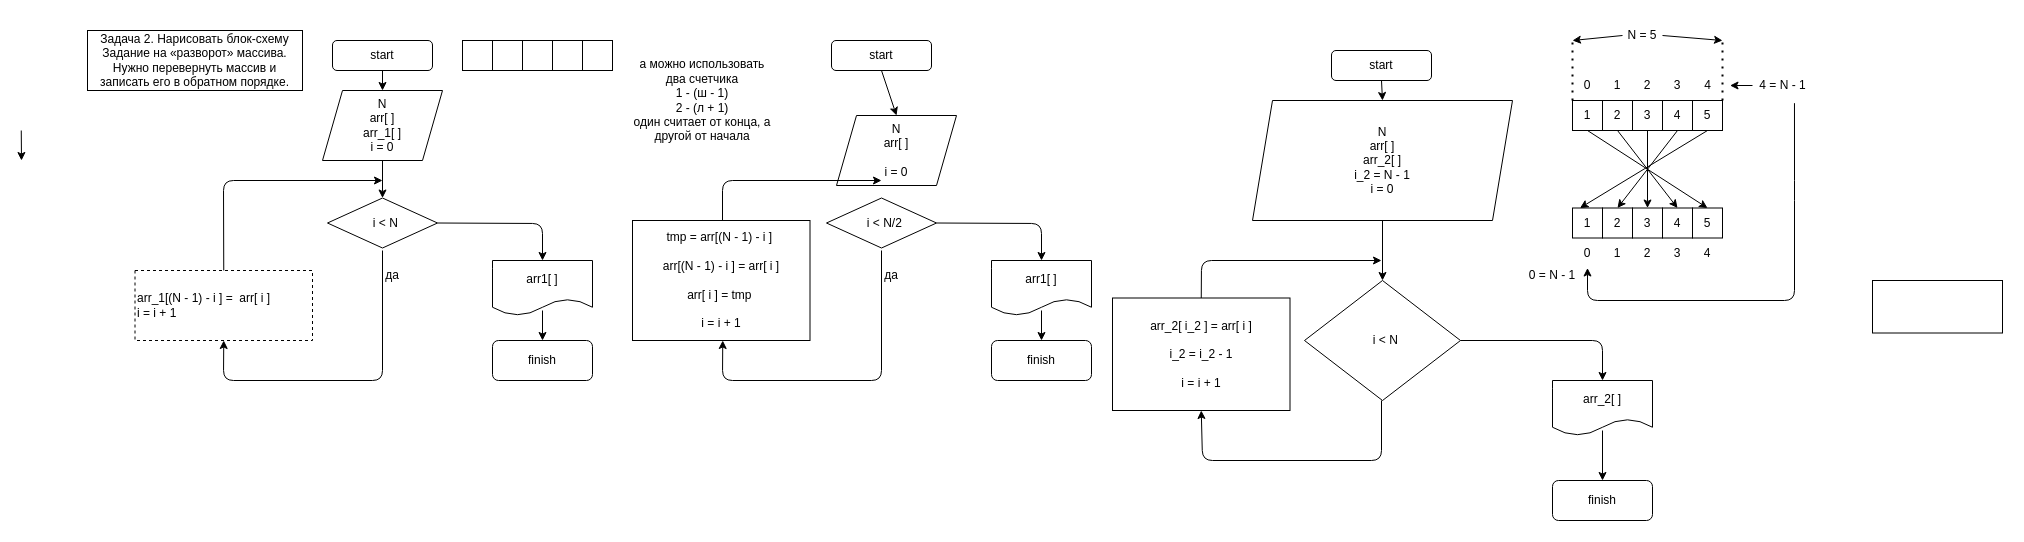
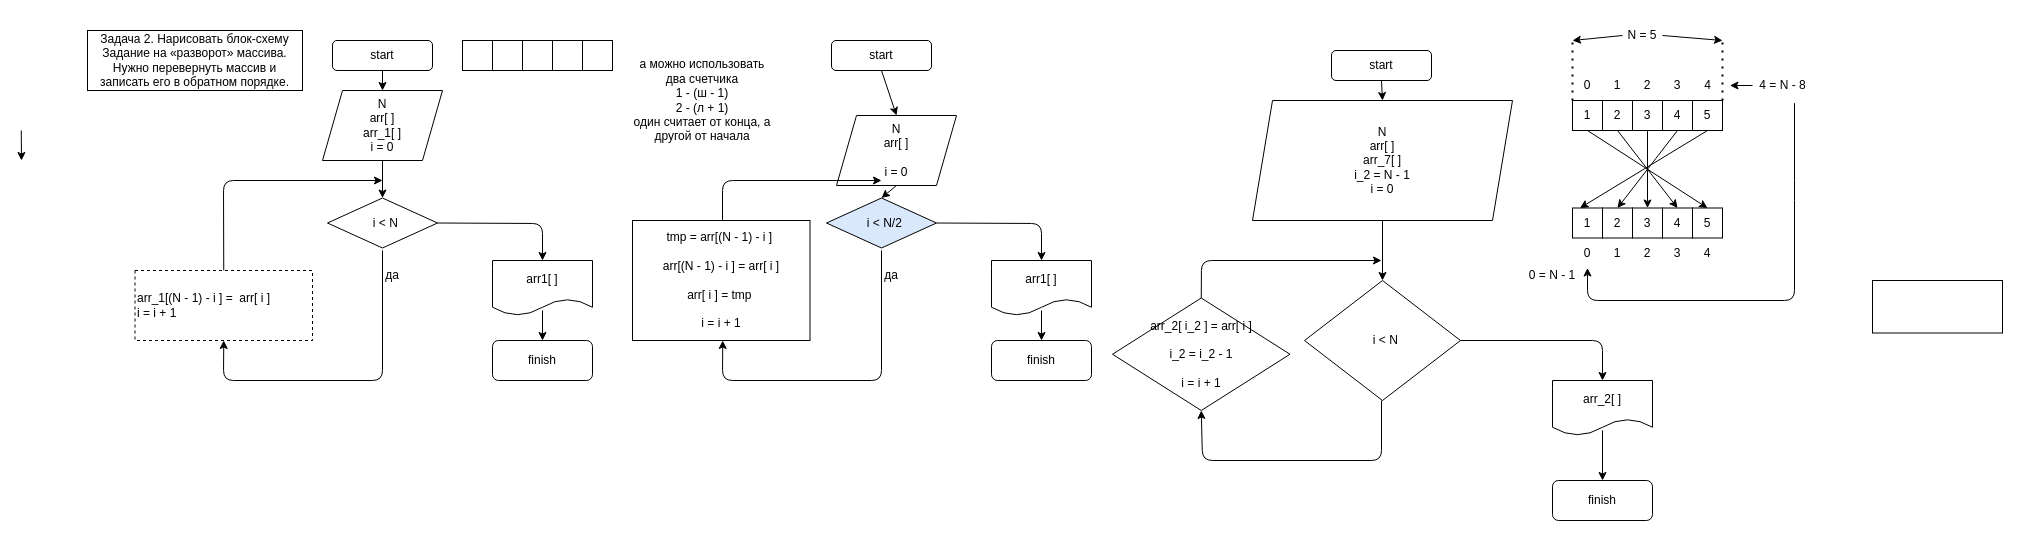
node "4 = N - 1": label "4 = N - 1" -> "4 = N - 8"
node "N arr[ ] arr_2[ ] i_2 = N - 1 i = 0": label "N arr[ ] arr_2[ ] i_2 = N - 1 i = 0" -> "N arr[ ] arr_7[ ] i_2 = N - 1 i = 0"
edge "N arr[ ] i = 0" -> "i < N/2": added
node "i < N/2": fillcolor #ffffff -> #dae8fc
node "arr_2[ i_2 ] = arr[ i ] i_2 = i_2 - 1 i = i + 1": shape rectangle -> diamond
